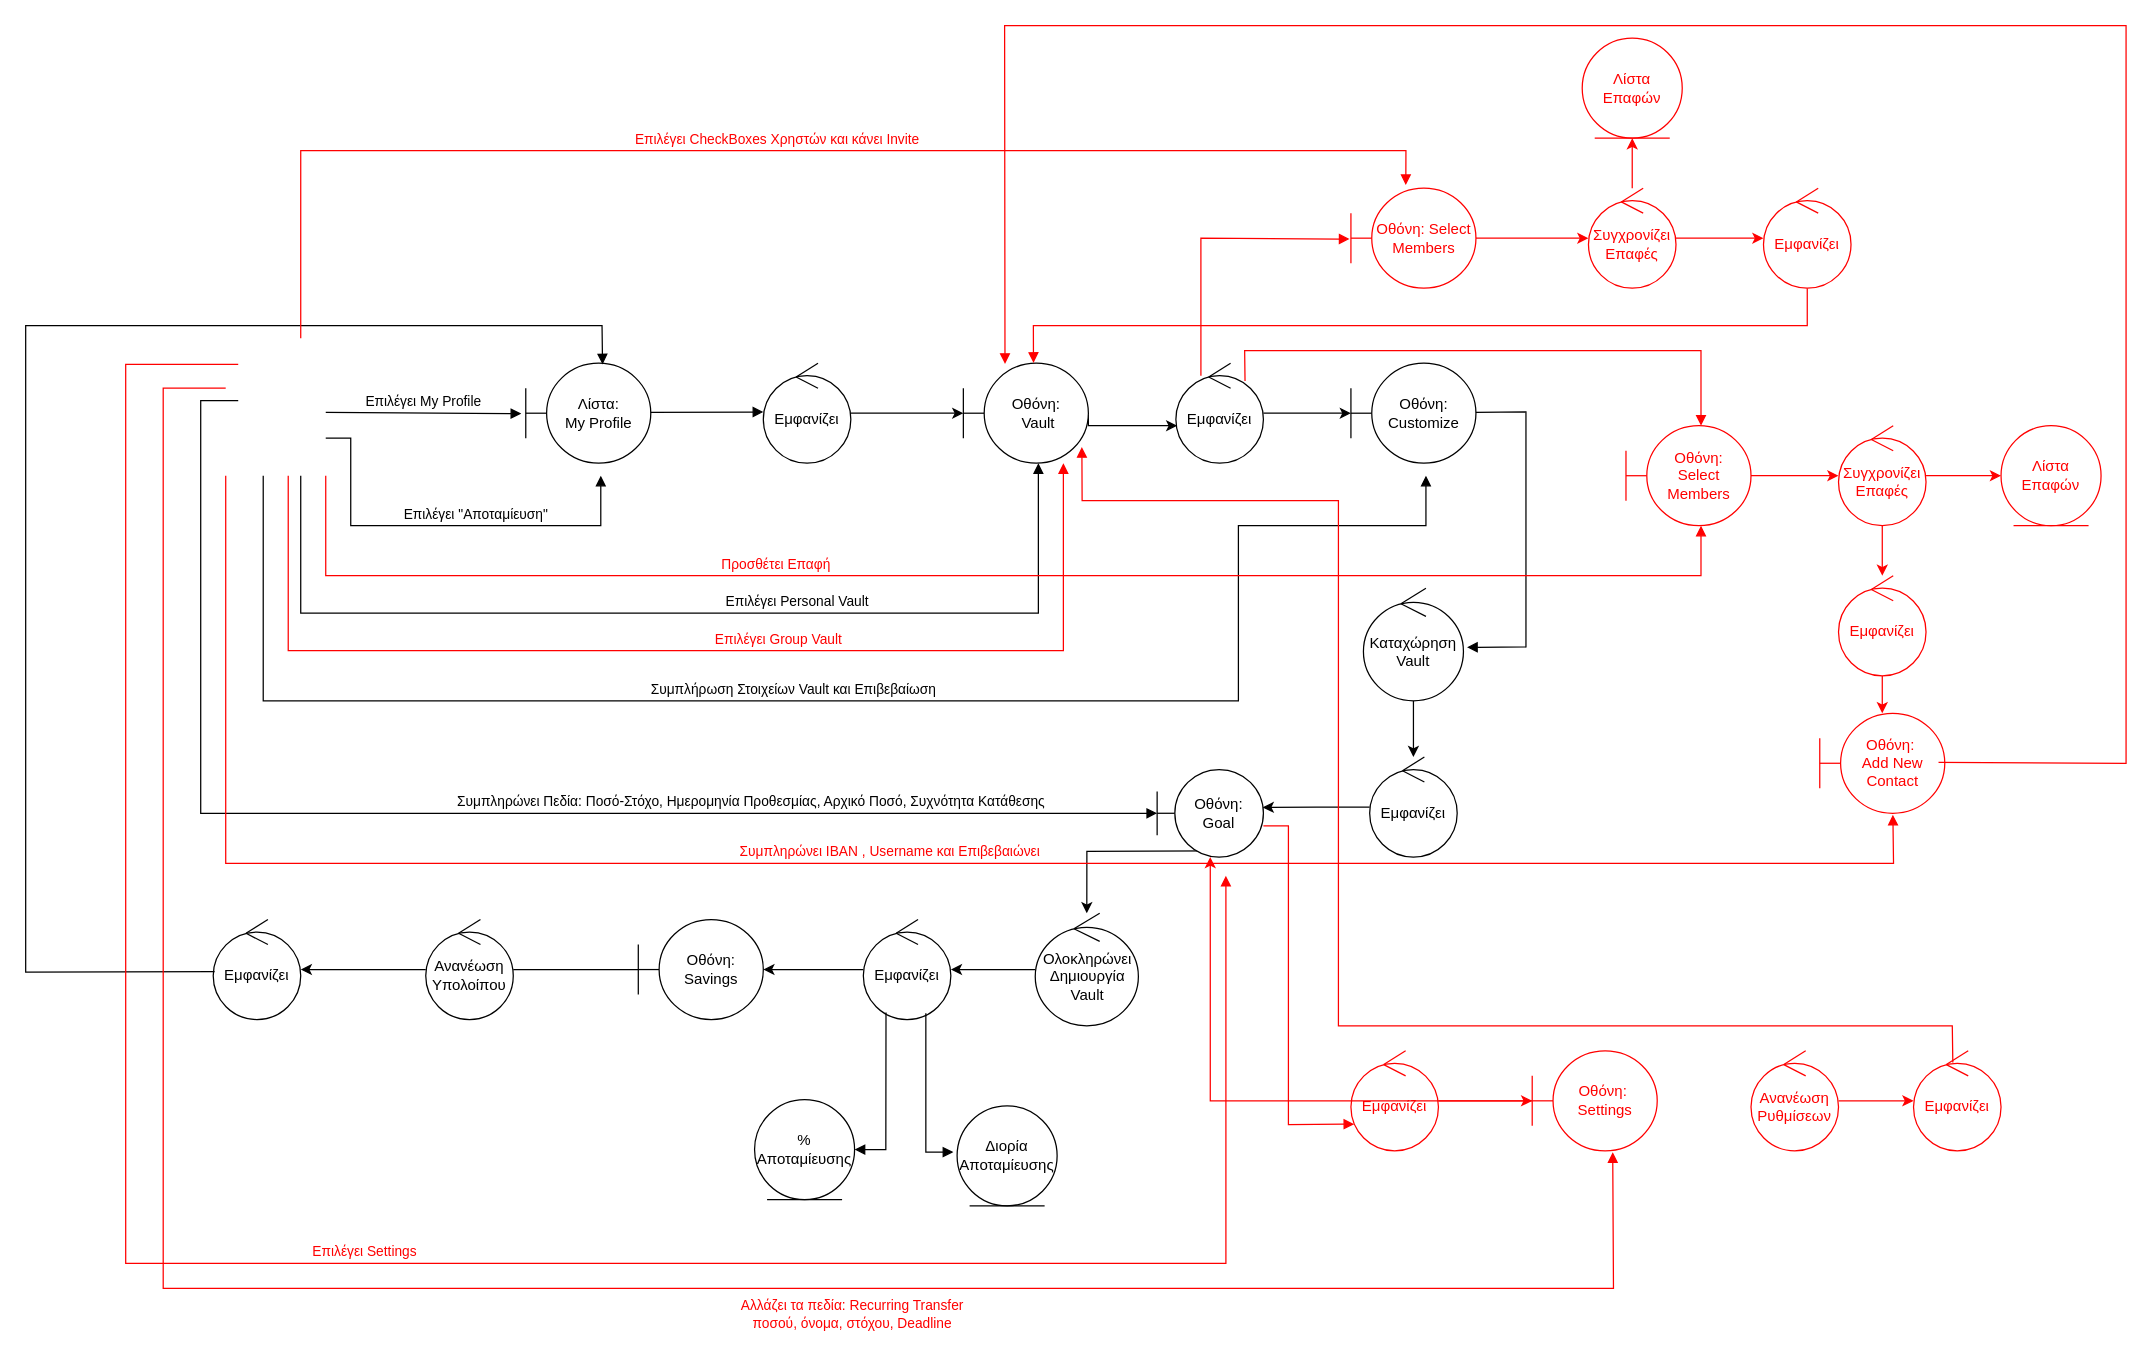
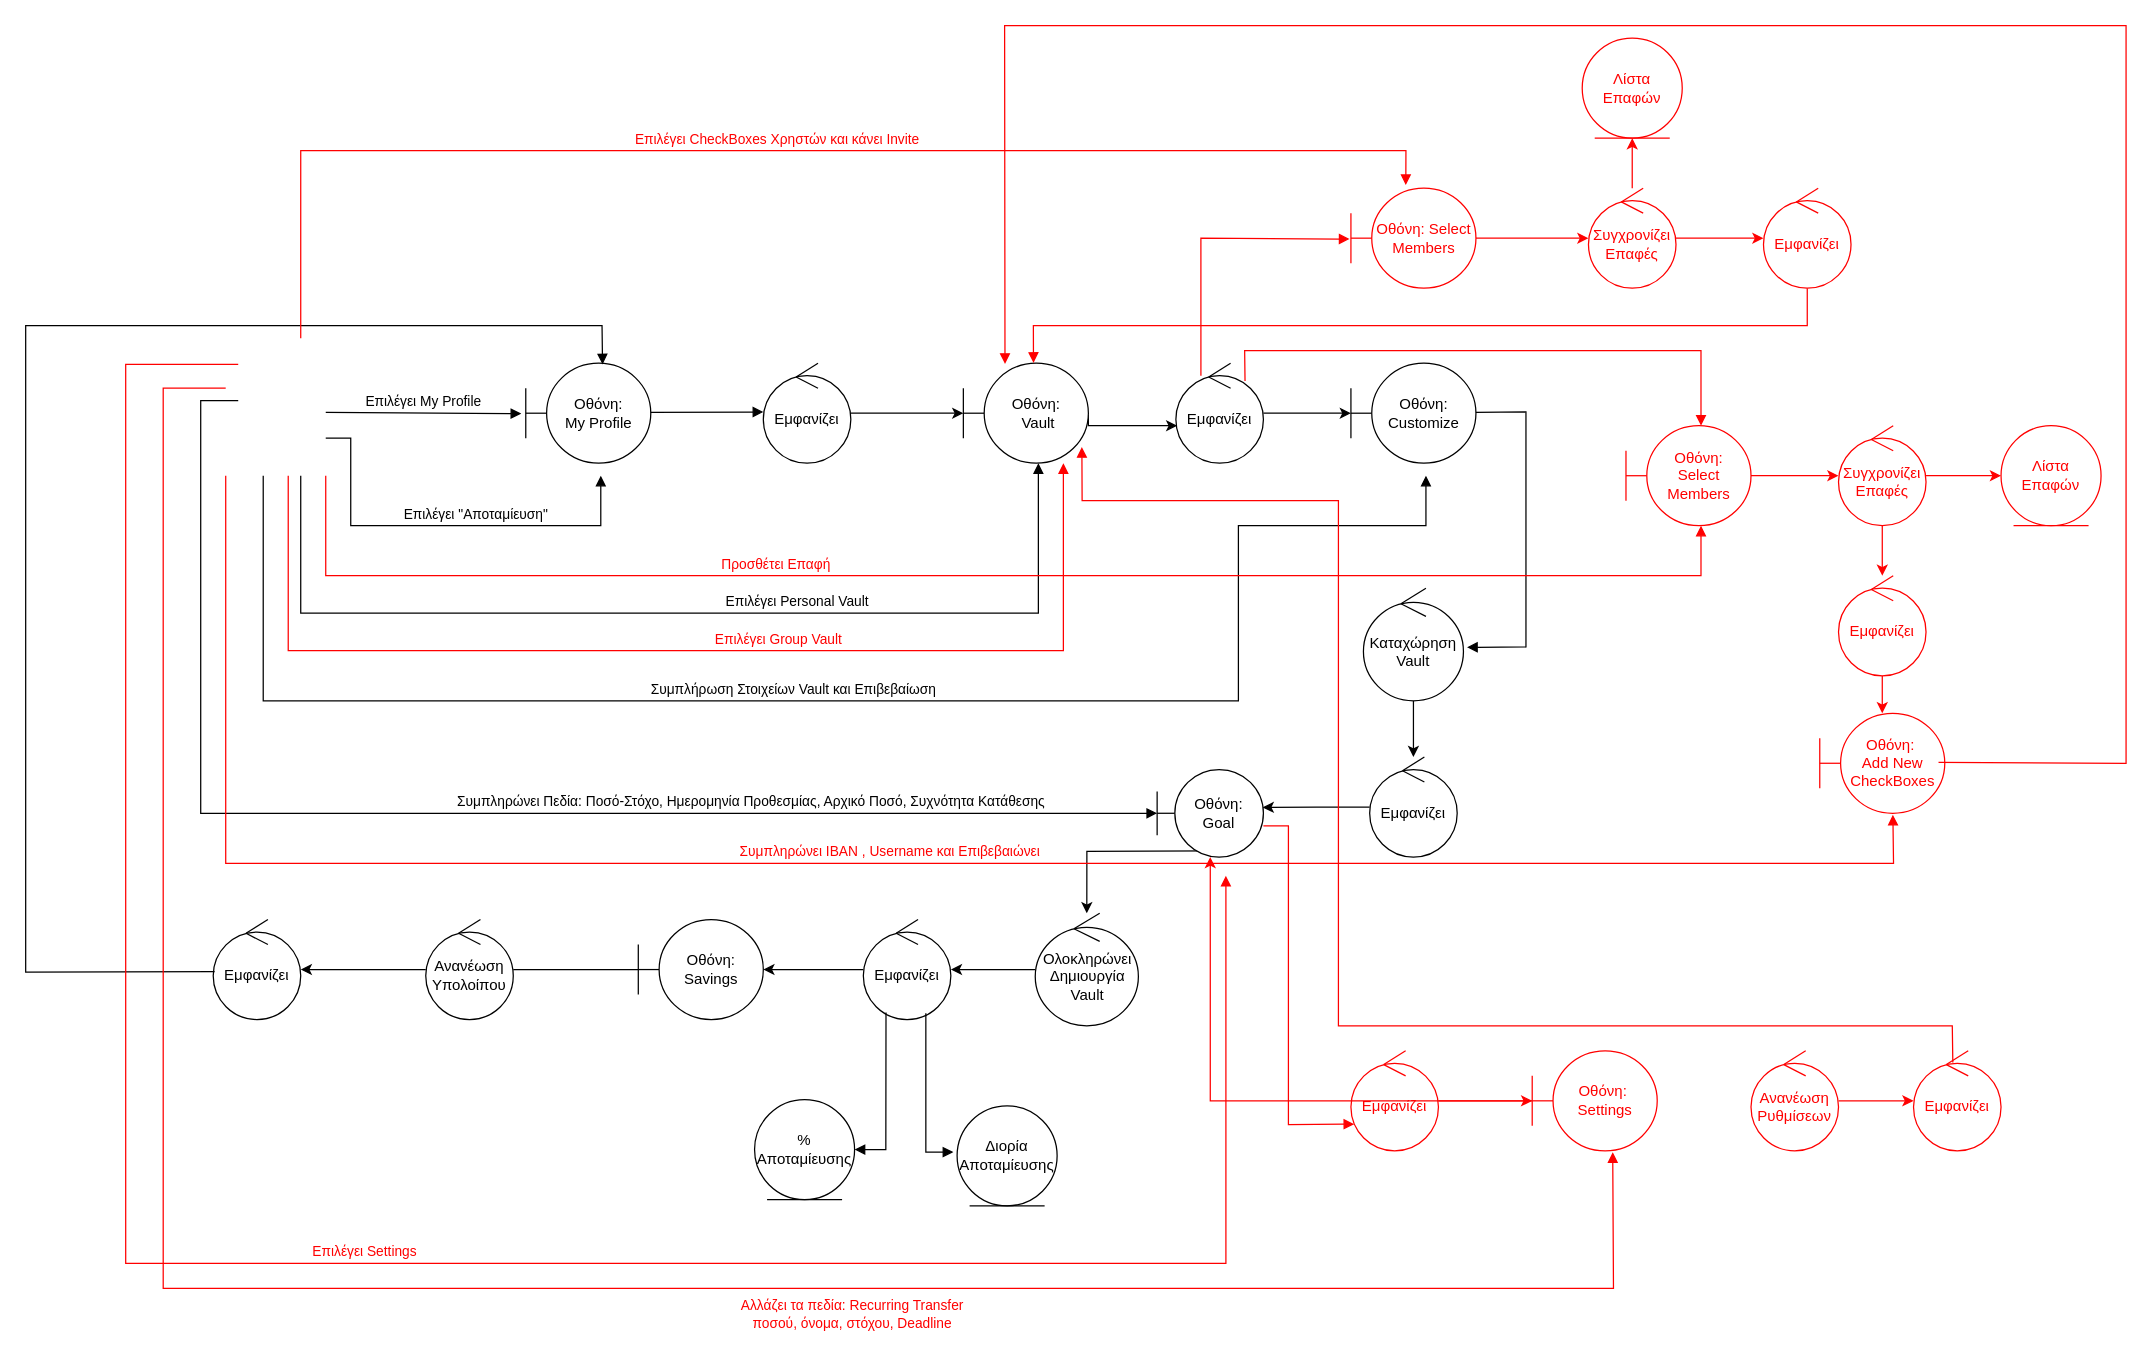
node "Λίστα: My Profile": label "Λίστα: My Profile" -> "Οθόνη: My Profile"
node "Οθόνη: Add New Contact": label "Οθόνη: Add New Contact" -> "Οθόνη: Add New CheckBoxes"
